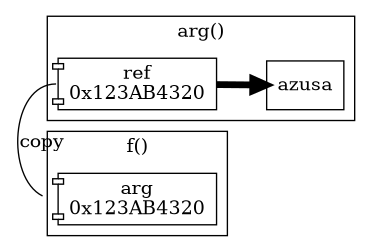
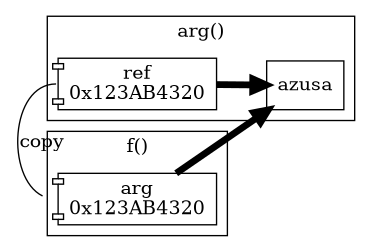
edge "arg 0x123AB4320" -> "azusa": added
